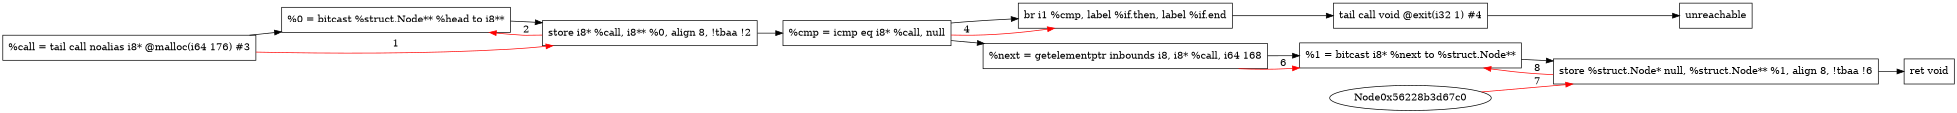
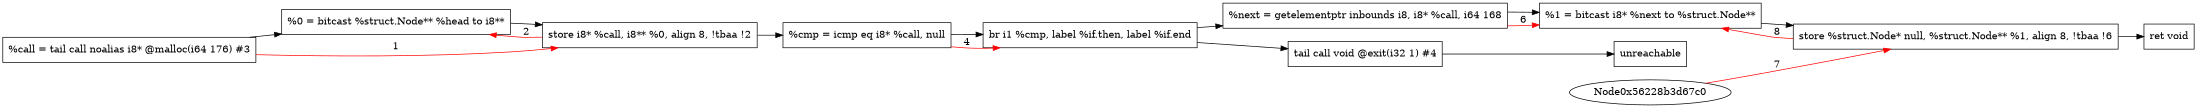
edge "%cmp = icmp eq i8* %call, null" -> "%next = getelementptr inbounds i8, i8* %call, i64 168": now "br i1 %cmp, label %if.then, label %if.end" -> "%next = getelementptr inbounds i8, i8* %call, i64 168"
